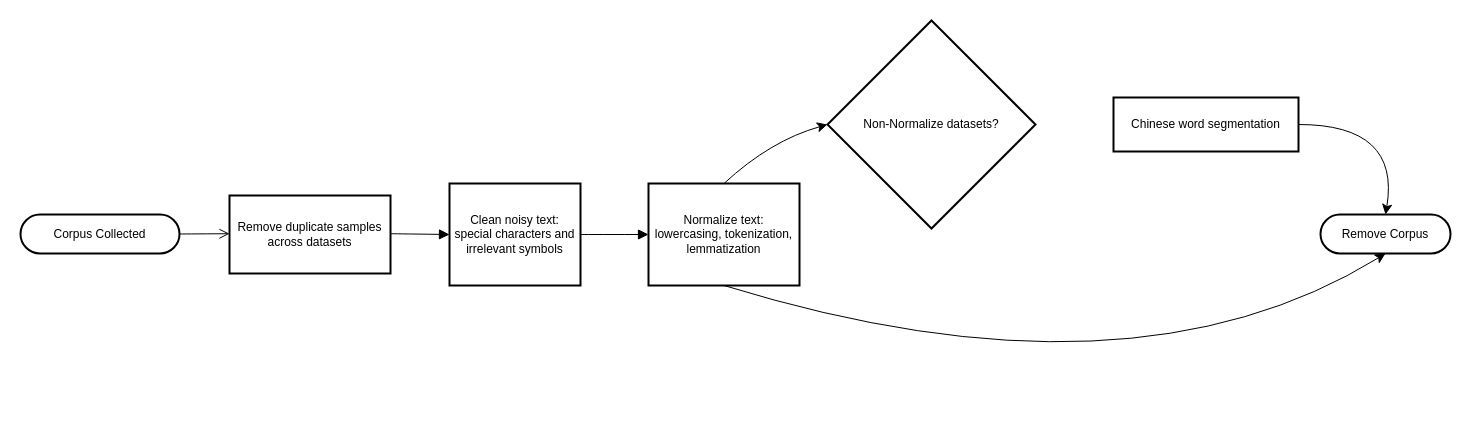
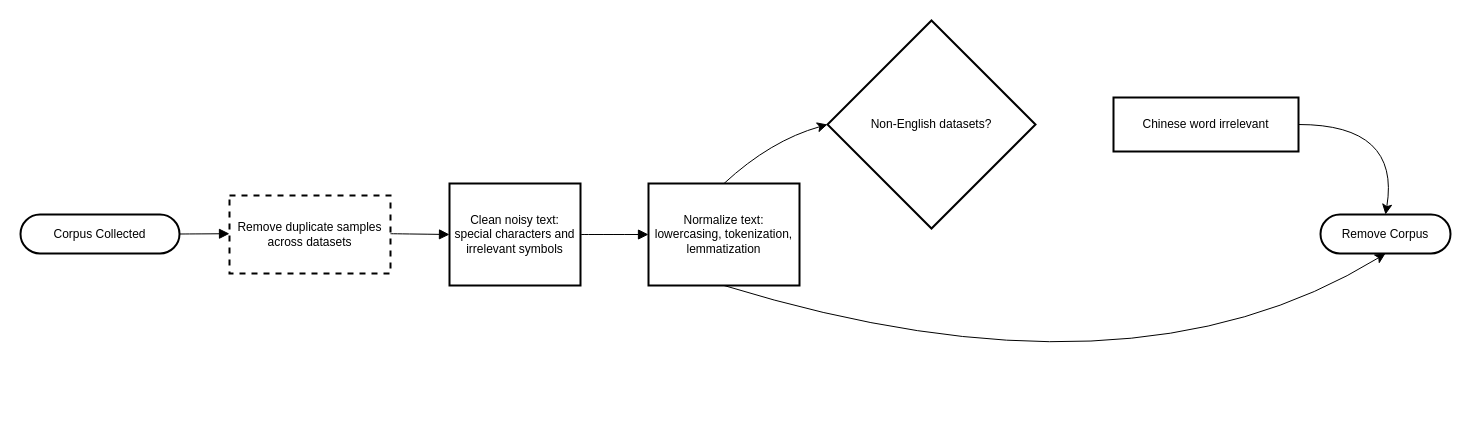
node "Non-Normalize datasets?": label "Non-Normalize datasets?" -> "Non-English datasets?"
node "Chinese word segmentation": label "Chinese word segmentation" -> "Chinese word irrelevant"
edge "Corpus Collected" -> "Remove duplicate samples across datasets": arrowhead open -> block
node "Remove duplicate samples across datasets": style solid -> dashed
